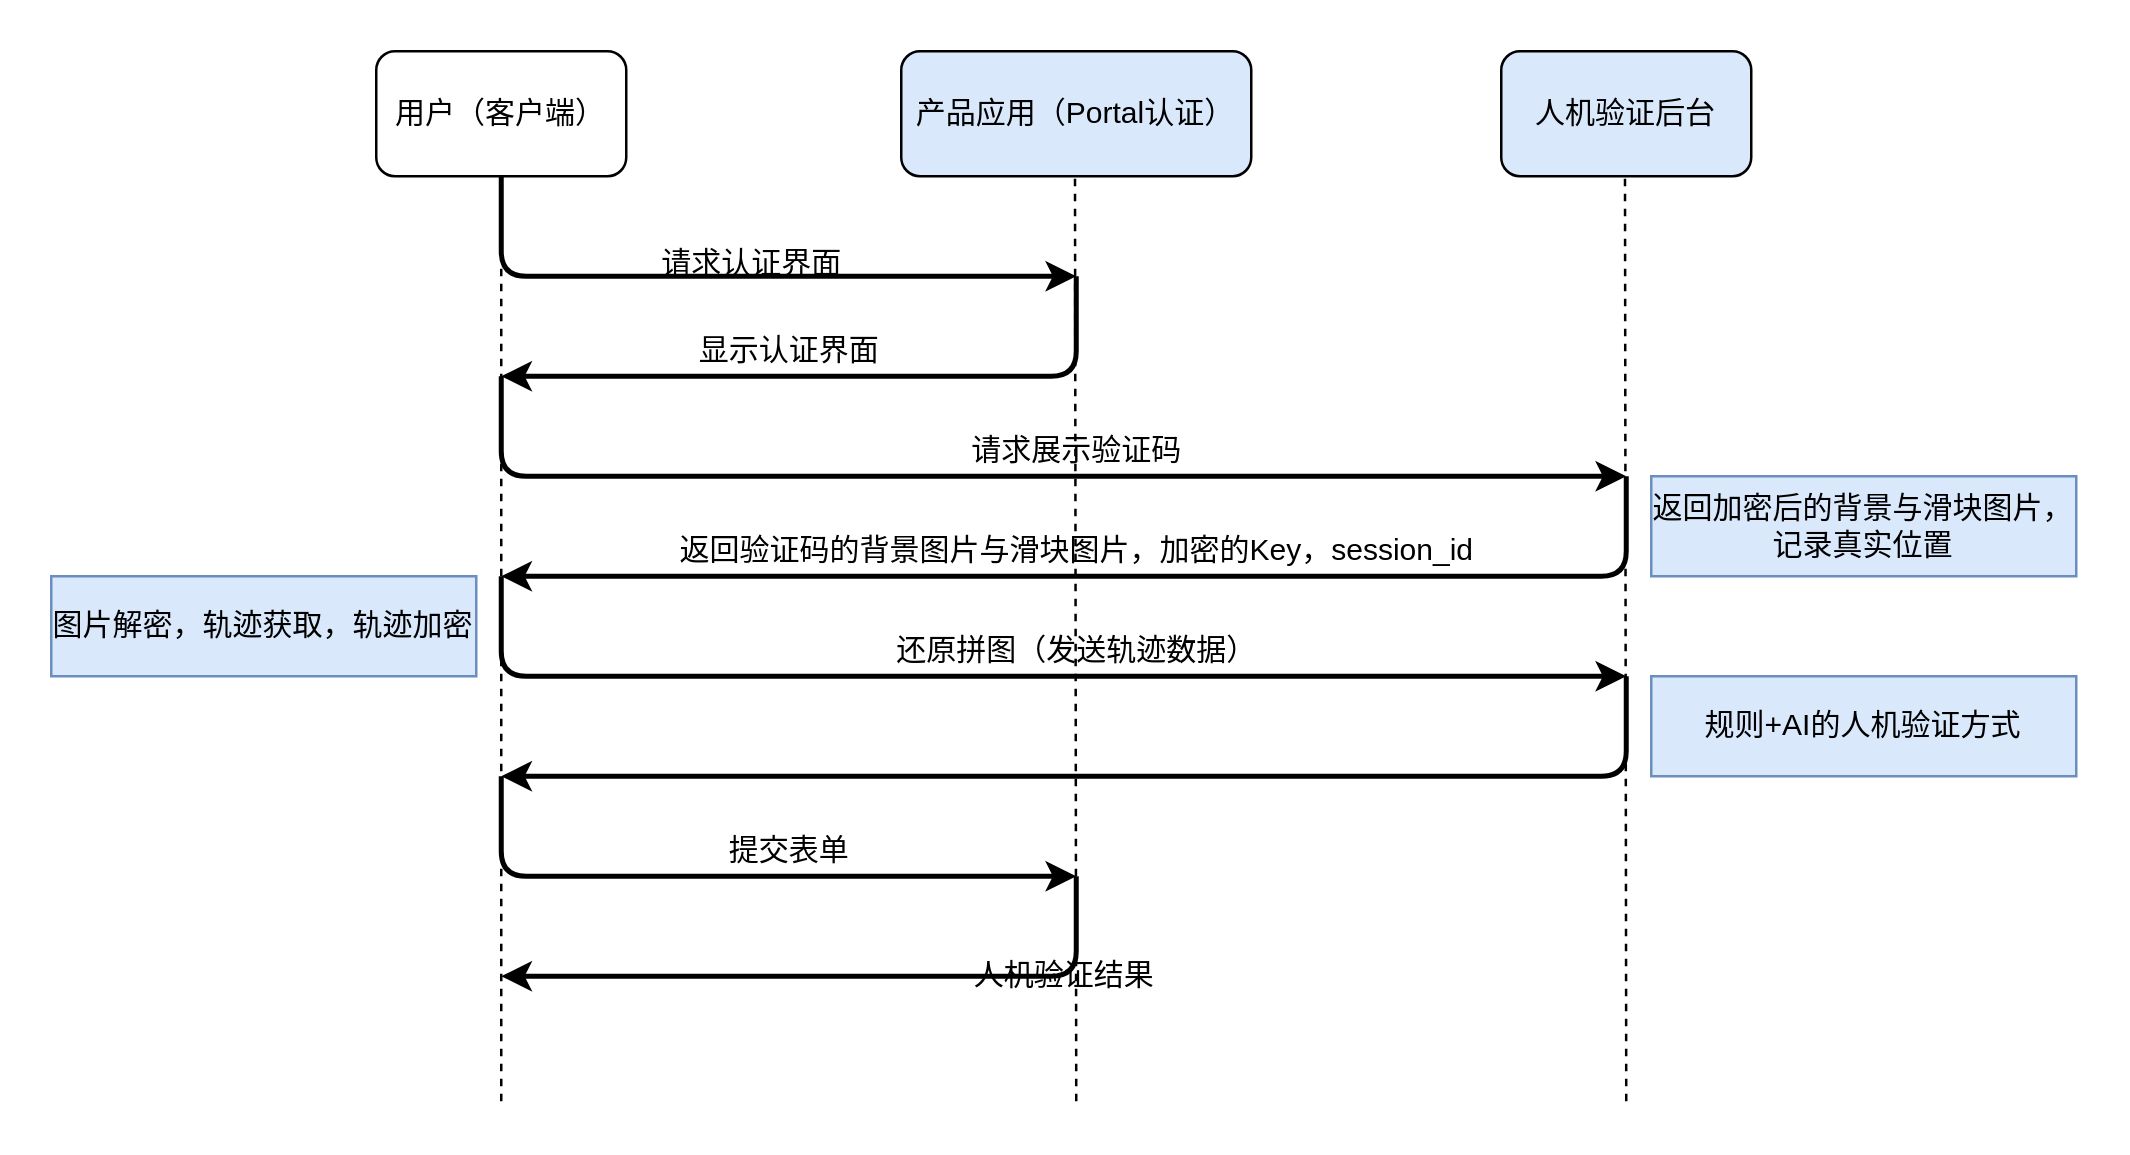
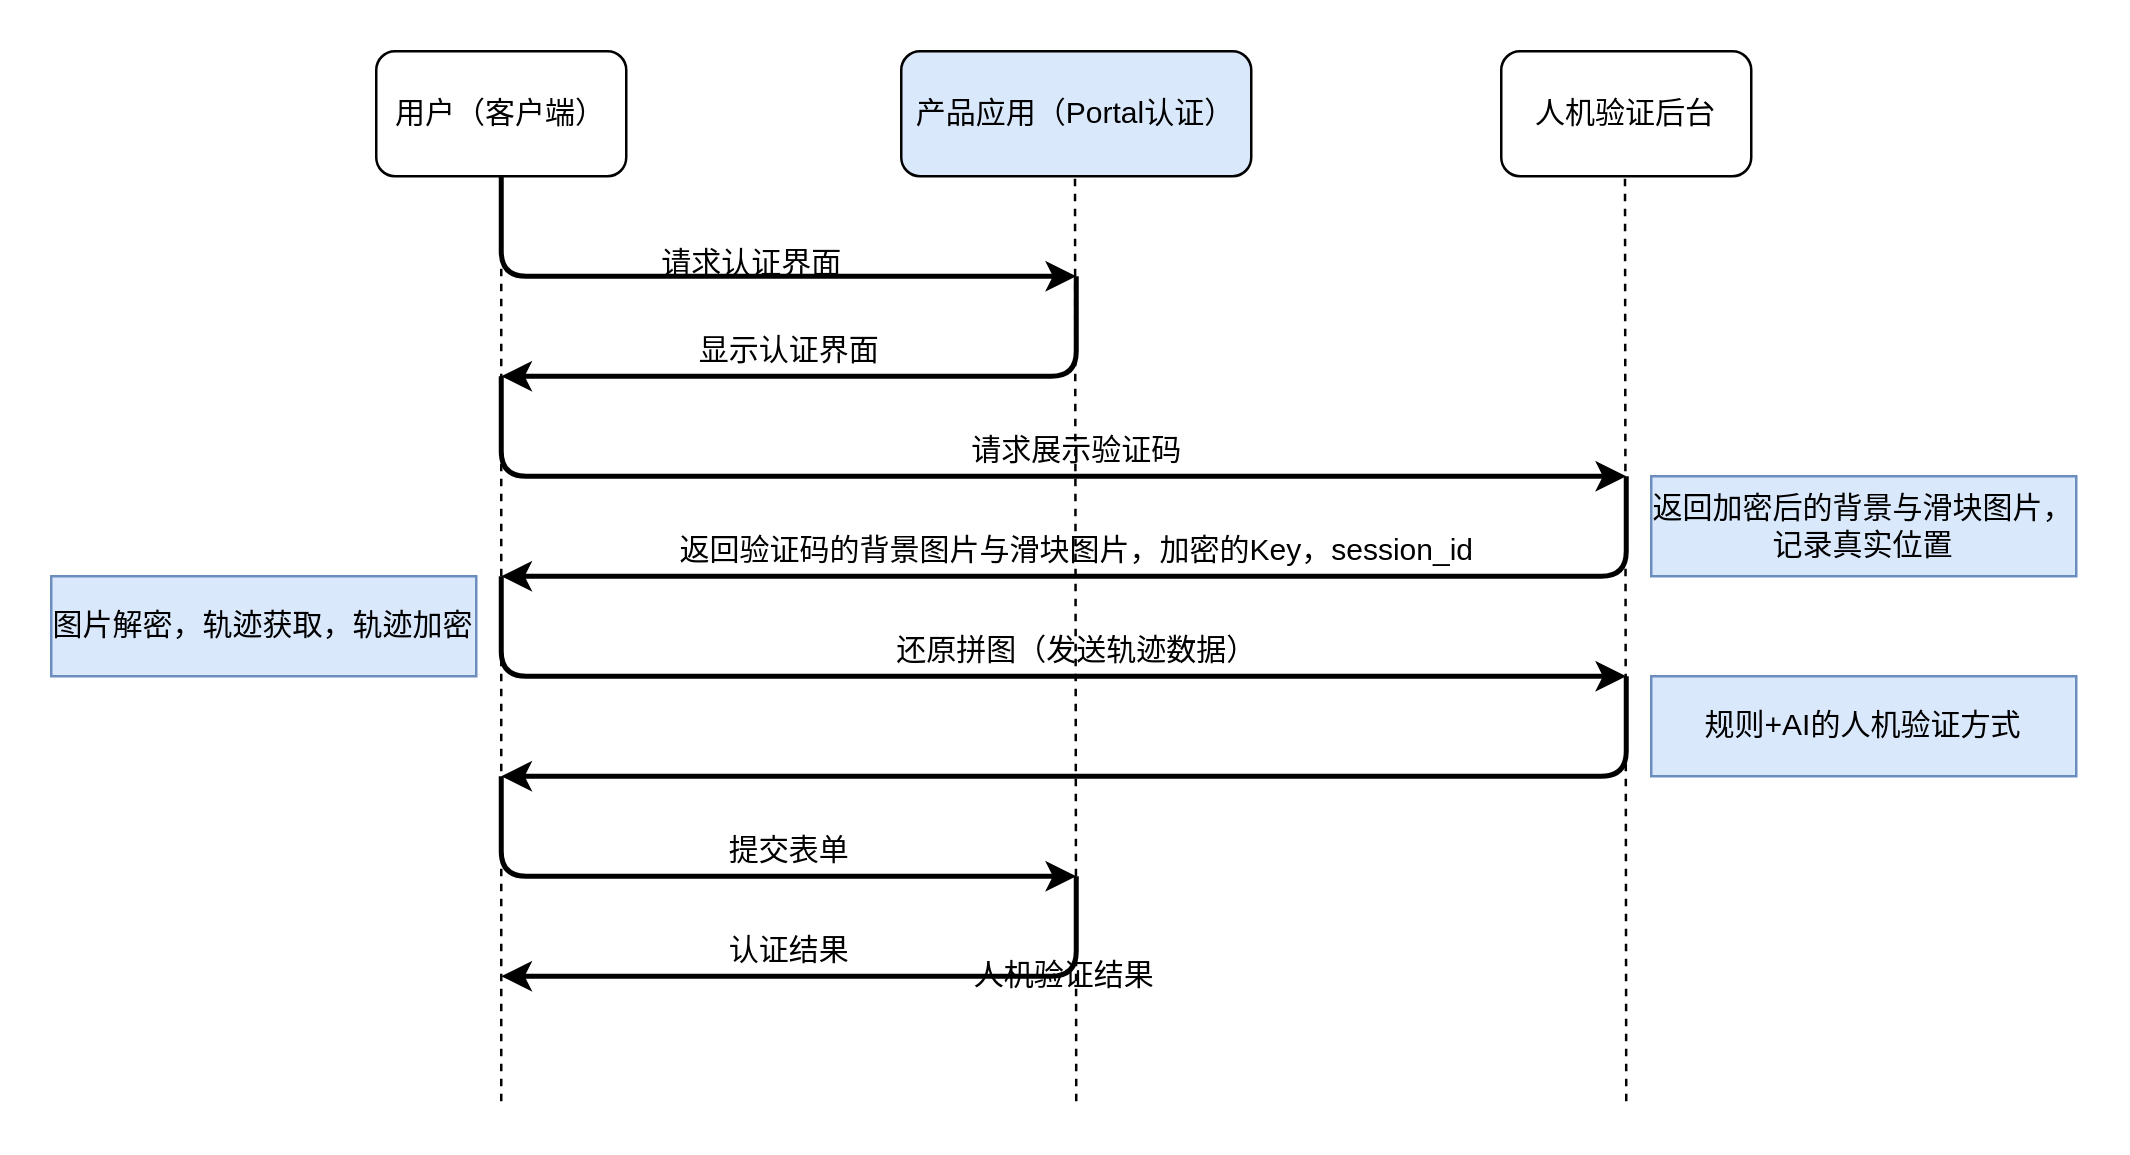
node "人机验证后台": fillcolor #dae8fc -> #ffffff
node "认证结果": added
